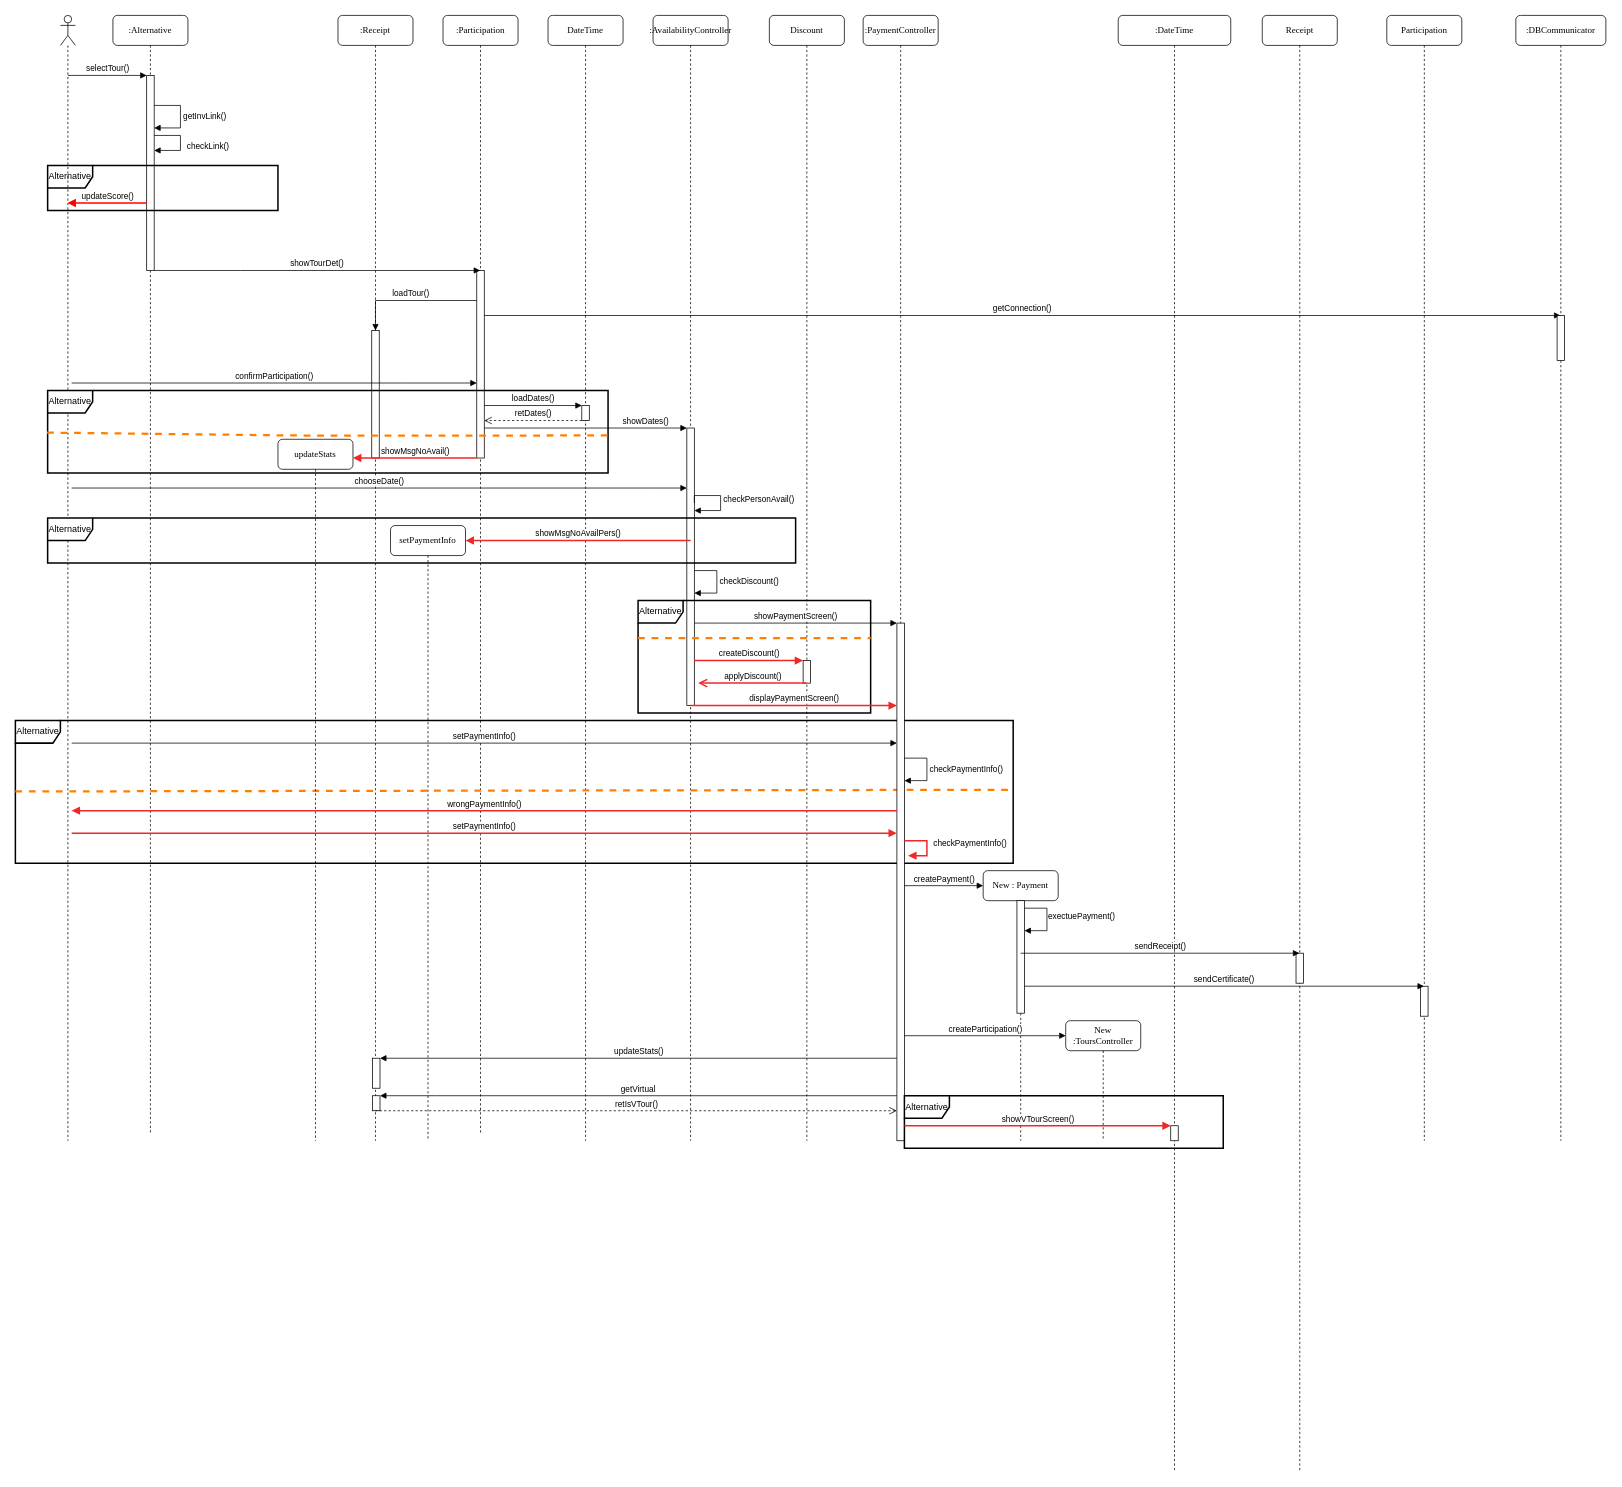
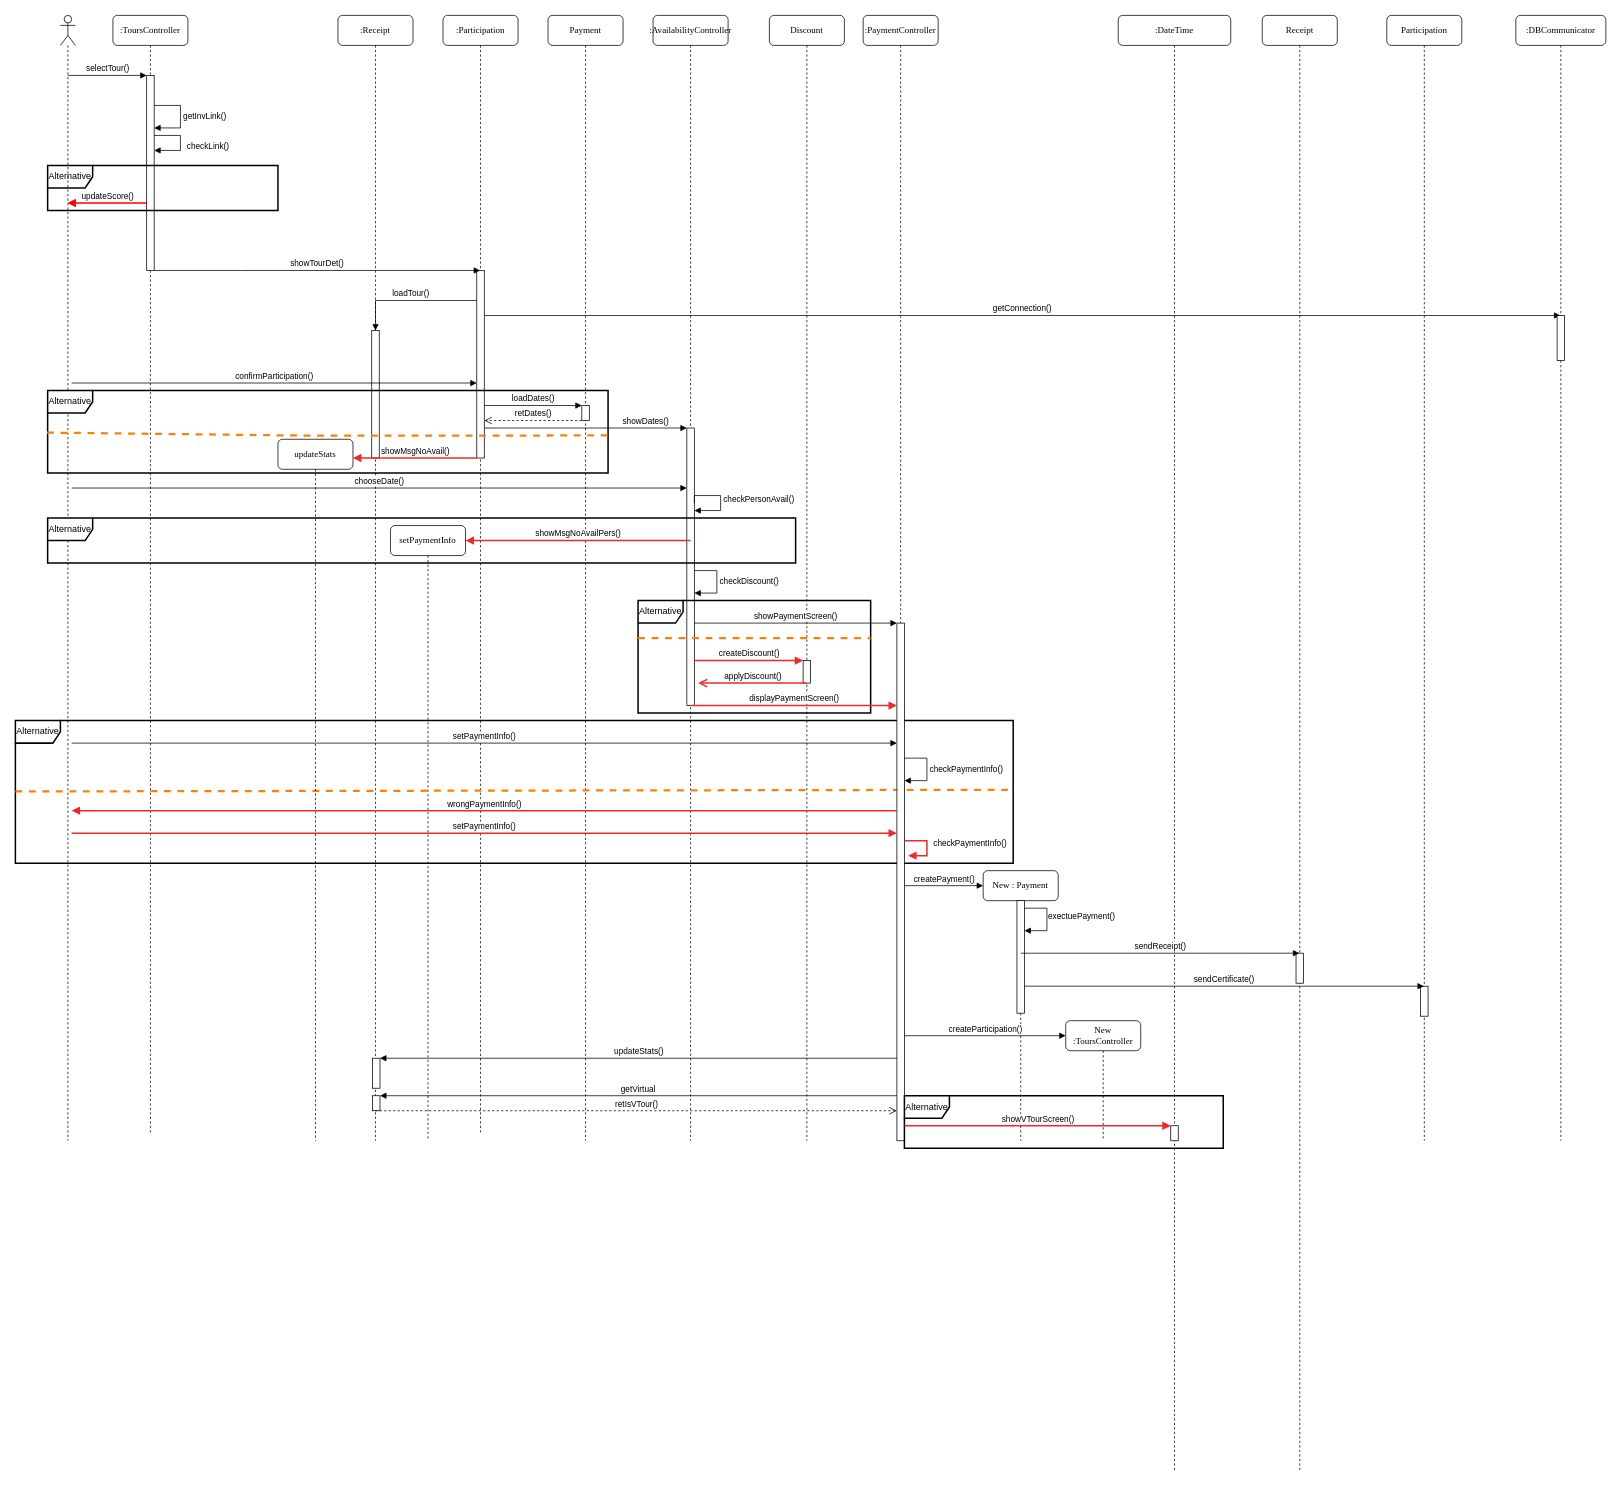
node ":Alternative": label ":Alternative" -> ":ToursController"
node "DateTime": label "DateTime" -> "Payment"
